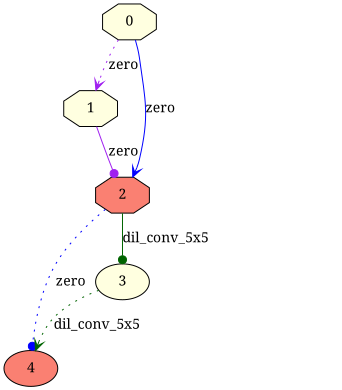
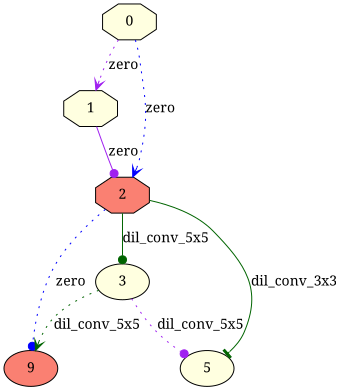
edge "0" -> "2": style solid -> dotted
node "4": label "4" -> "9"
node "5": added
